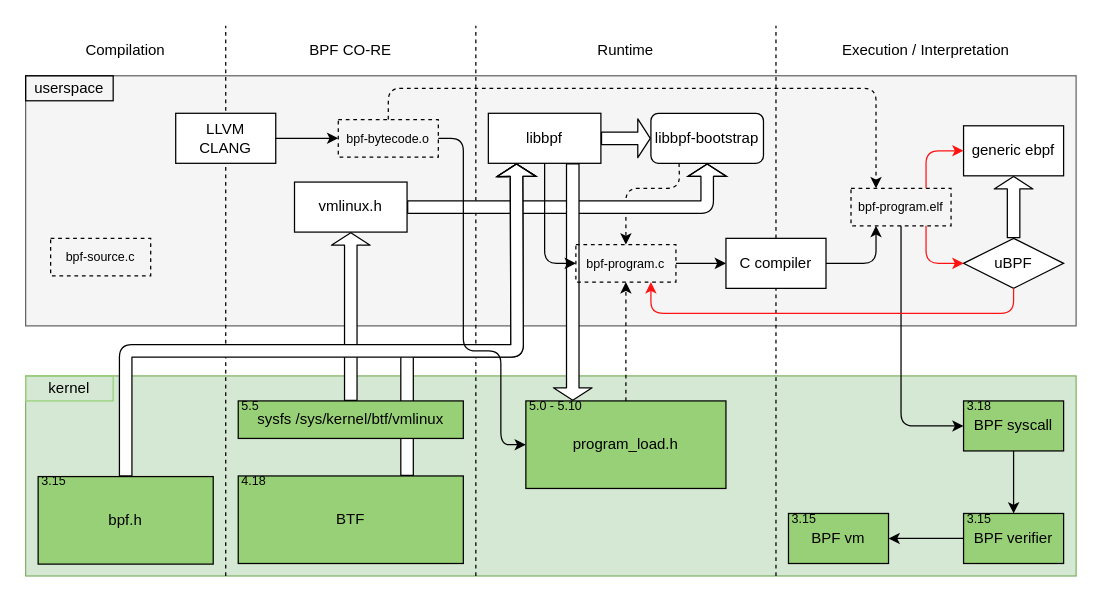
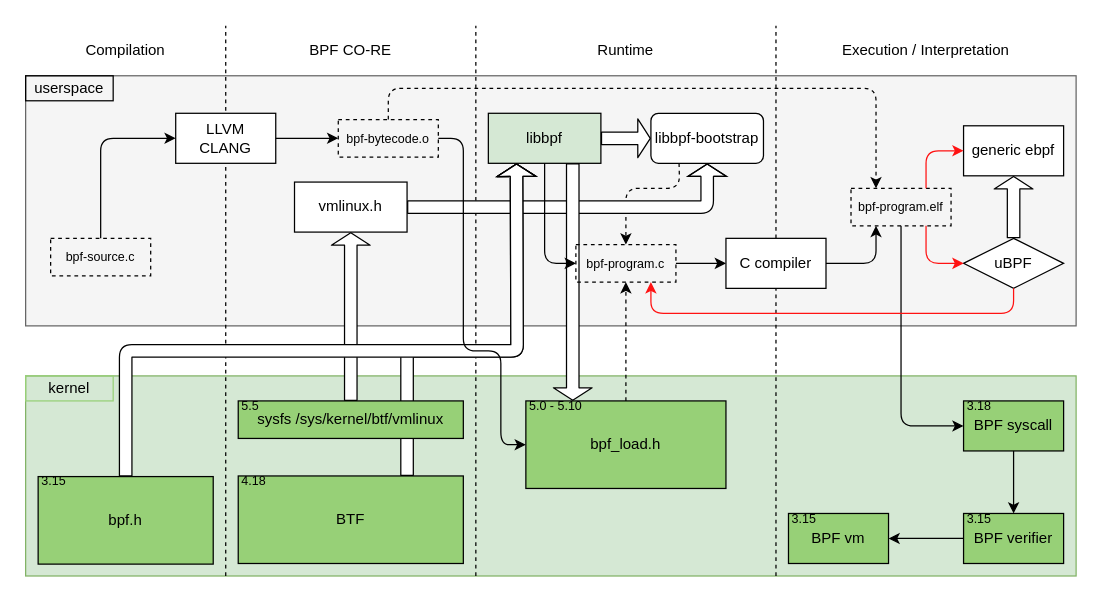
node "libbpf": fillcolor #ffffff -> #d5e8d4
edge "bpf-source.c" -> "LLVM CLANG": added
node "program_load.h": label "program_load.h" -> "bpf_load.h"
